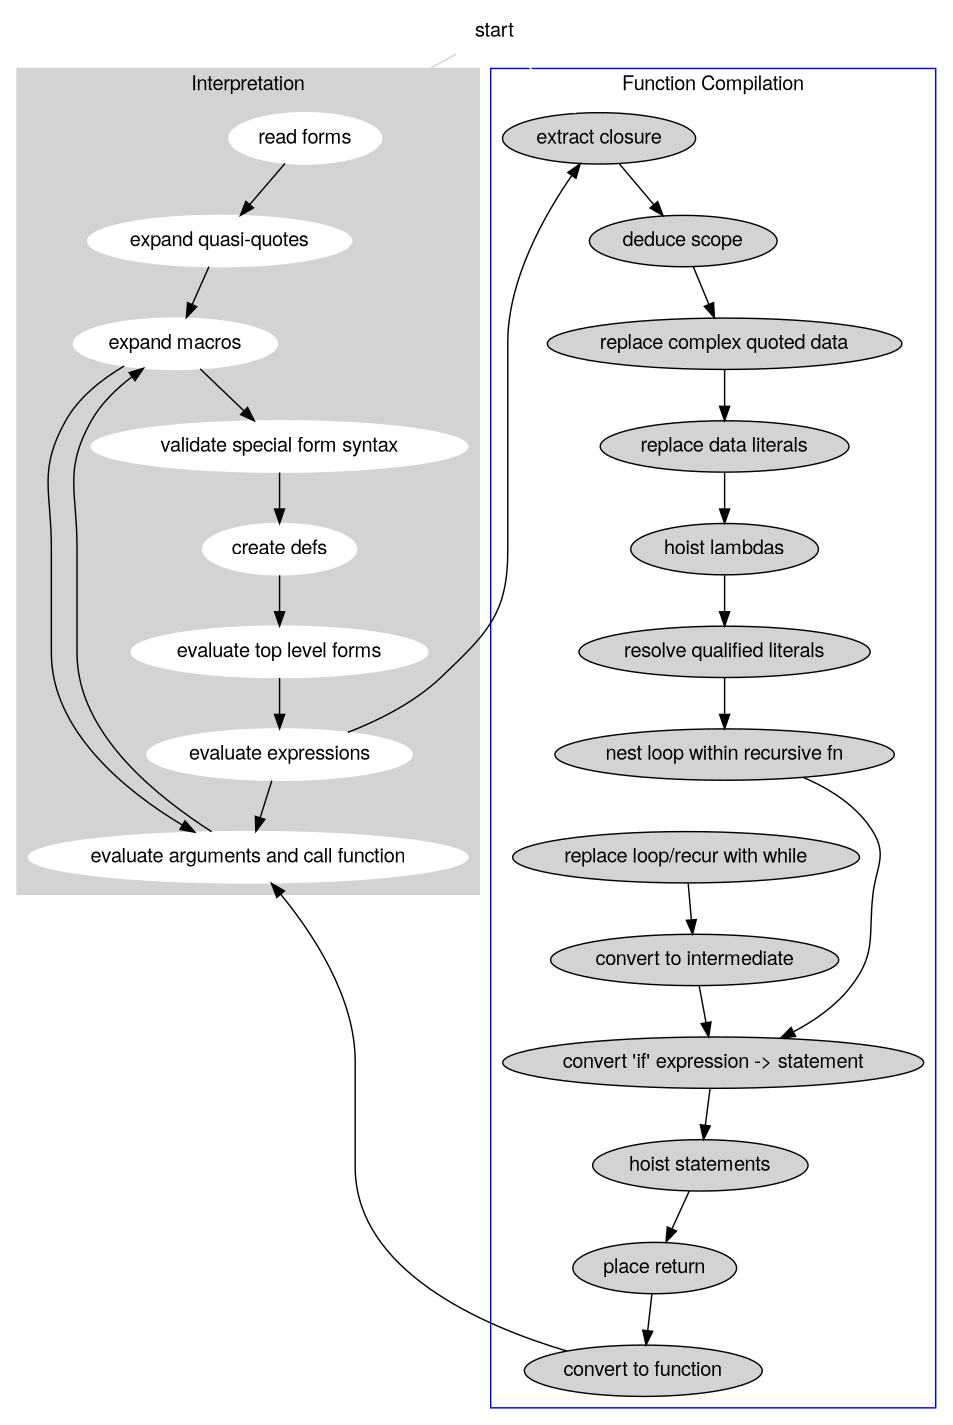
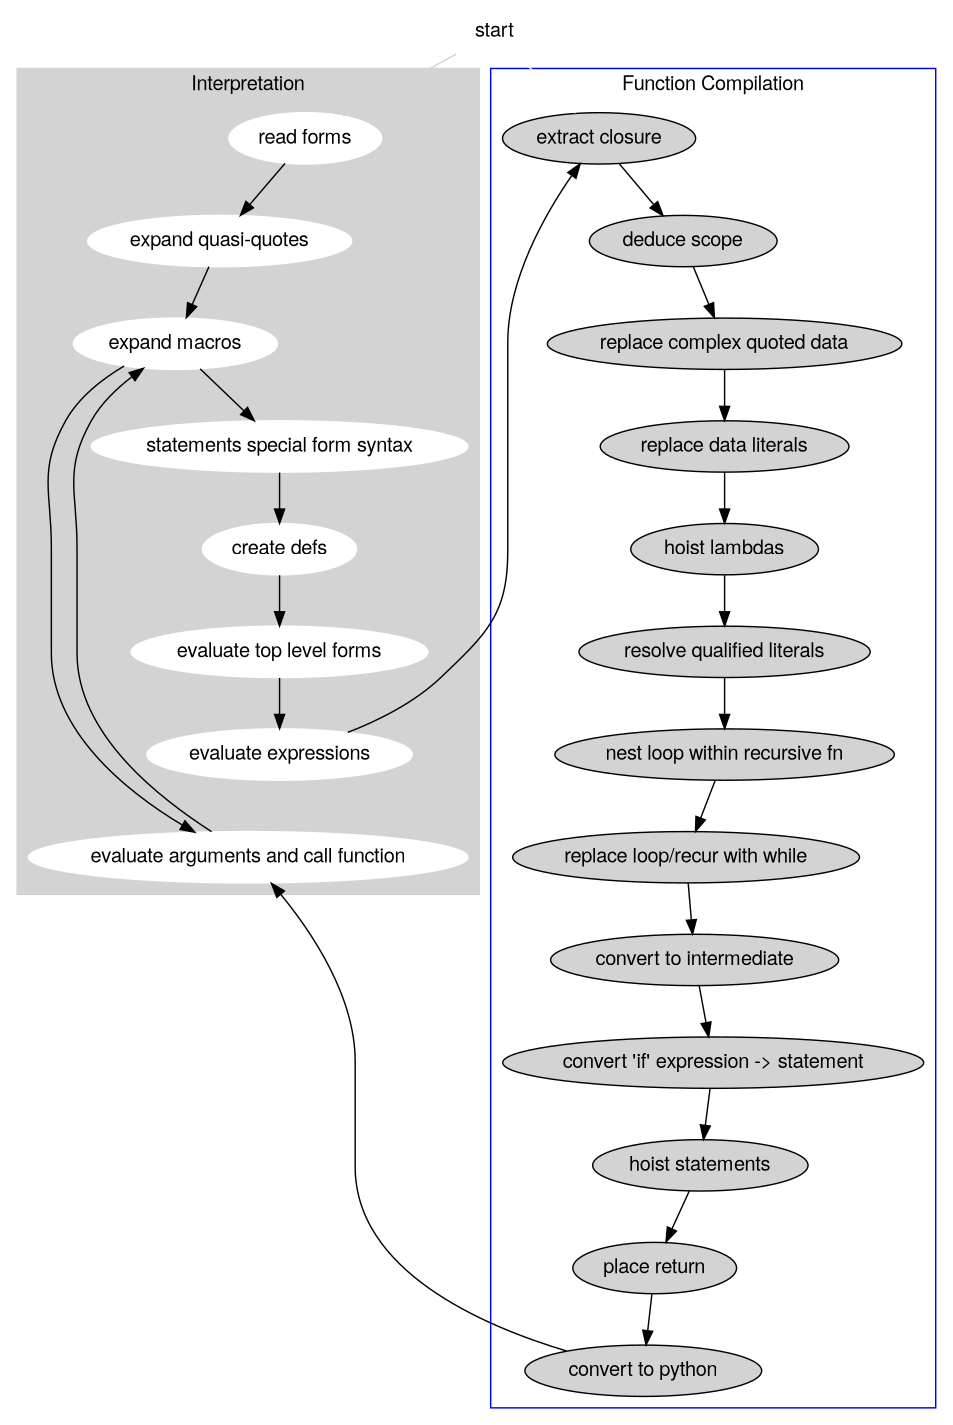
node "validate special form syntax": label "validate special form syntax" -> "statements special form syntax"
edge "evaluate expressions" -> "evaluate arguments and call function": removed
edge "nest loop within recursive fn" -> "convert 'if' expression -> statement": now "nest loop within recursive fn" -> "replace loop/recur with while"
node "convert to function": label "convert to function" -> "convert to python"
